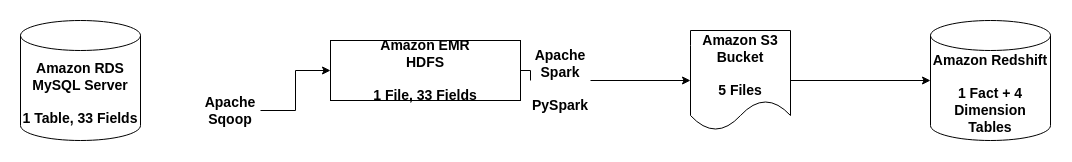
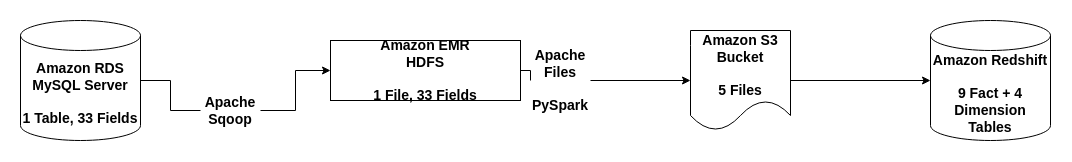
node "Apache Spark PySpark": label "Apache Spark PySpark" -> "Apache Files PySpark"
node "Amazon Redshift 1 Fact + 4 Dimension Tables": label "Amazon Redshift 1 Fact + 4 Dimension Tables" -> "Amazon Redshift 9 Fact + 4 Dimension Tables"
edge "Amazon RDSMySQL Server1 Table, 33 Fields" -- "Apache Sqoop": added
